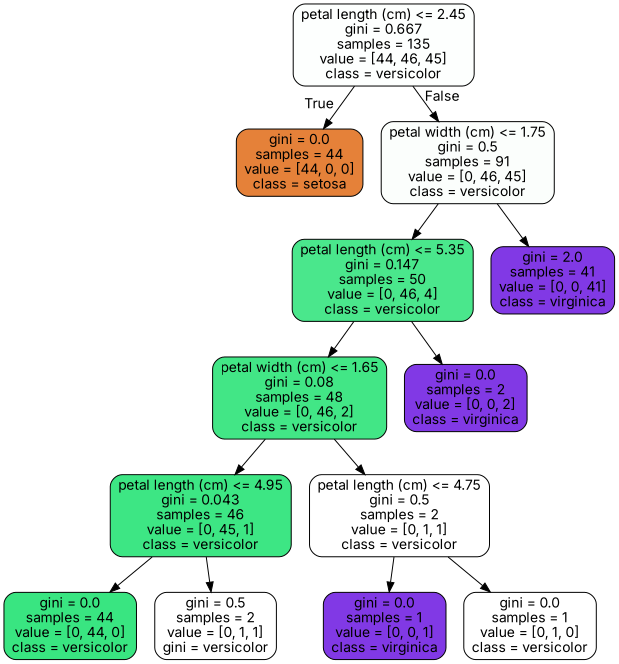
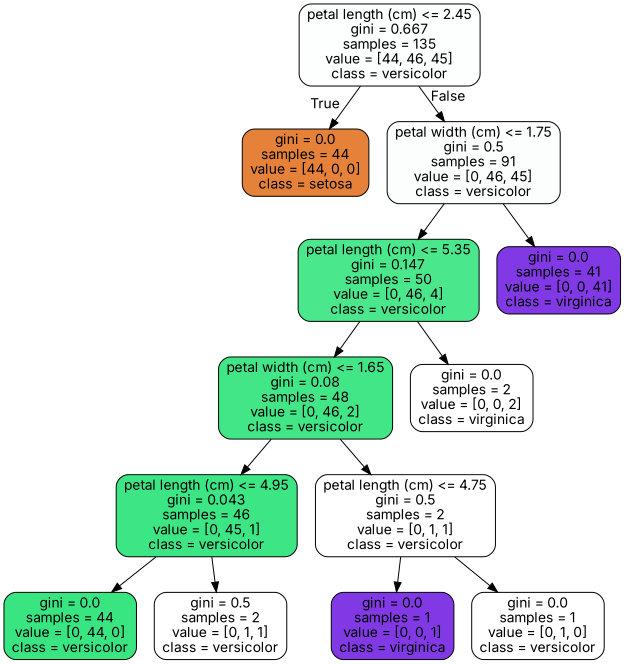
node "gini = 2.0 samples = 41 value = [0, 0, 41] class = virginica": label "gini = 2.0 samples = 41 value = [0, 0, 41] class = virginica" -> "gini = 0.0 samples = 41 value = [0, 0, 41] class = virginica"
node "gini = 0.0 samples = 2 value = [0, 0, 2] class = virginica": fillcolor #8139e5 -> #ffffff
node "gini = 0.5 samples = 2 value = [0, 1, 1] gini = versicolor": label "gini = 0.5 samples = 2 value = [0, 1, 1] gini = versicolor" -> "gini = 0.5 samples = 2 value = [0, 1, 1] class = versicolor"
